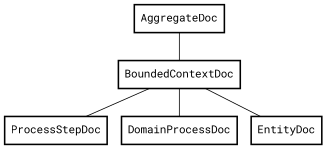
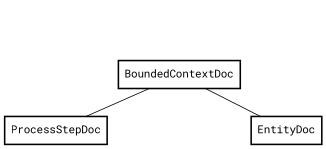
node "AggregateDoc": removed
node "DomainProcessDoc": removed
